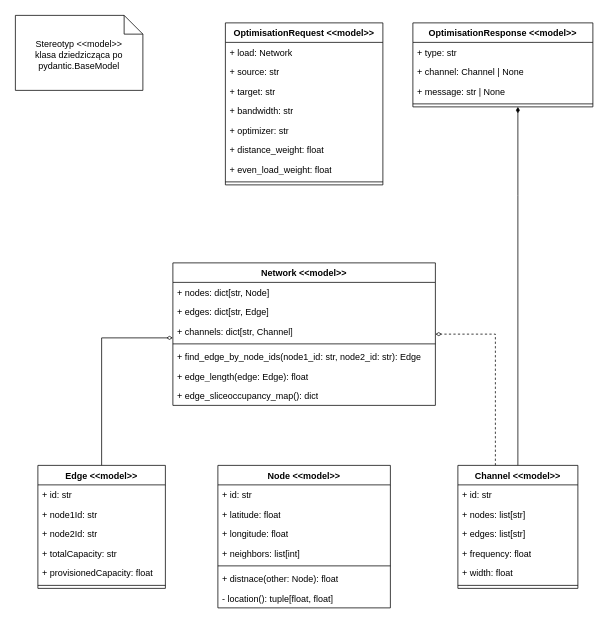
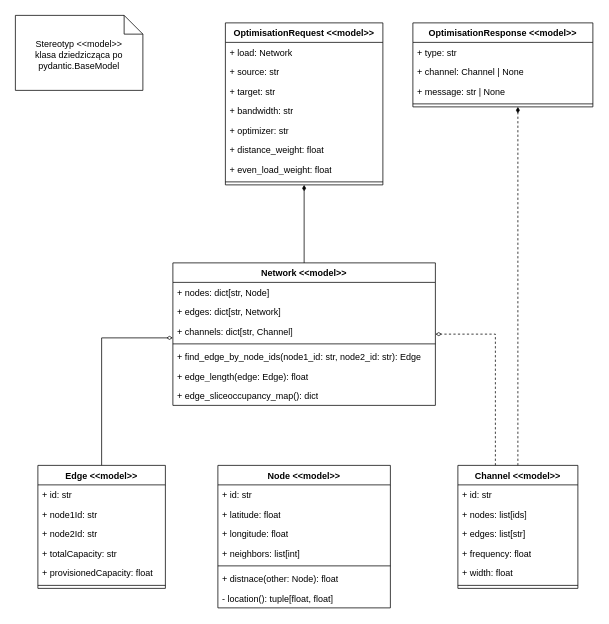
edge "Network <<model>>" -> "OptimisationRequest <<model>>": added
edge "Channel <<model>>" -> "OptimisationResponse <<model>>": style solid -> dashed
node "+ edges: dict[str, Edge]": label "+ edges: dict[str, Edge]" -> "+ edges: dict[str, Network]"
node "+ nodes: list[str]": label "+ nodes: list[str]" -> "+ nodes: list[ids]"
